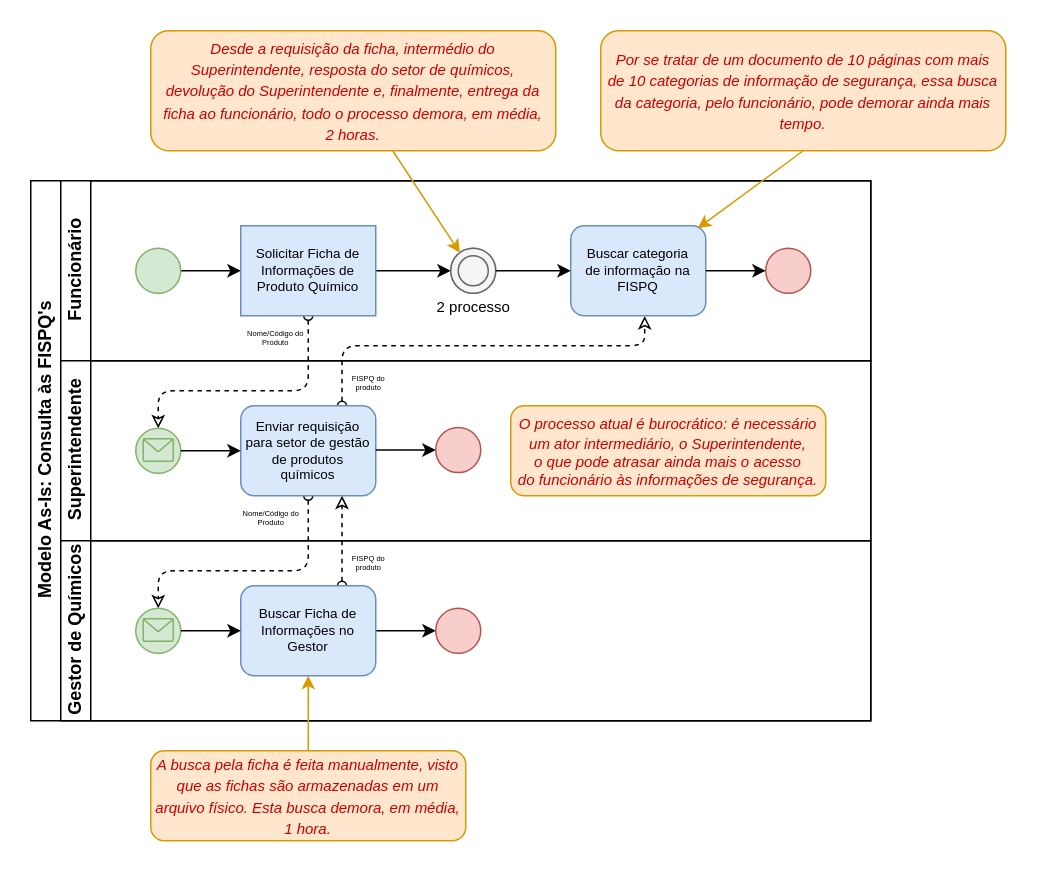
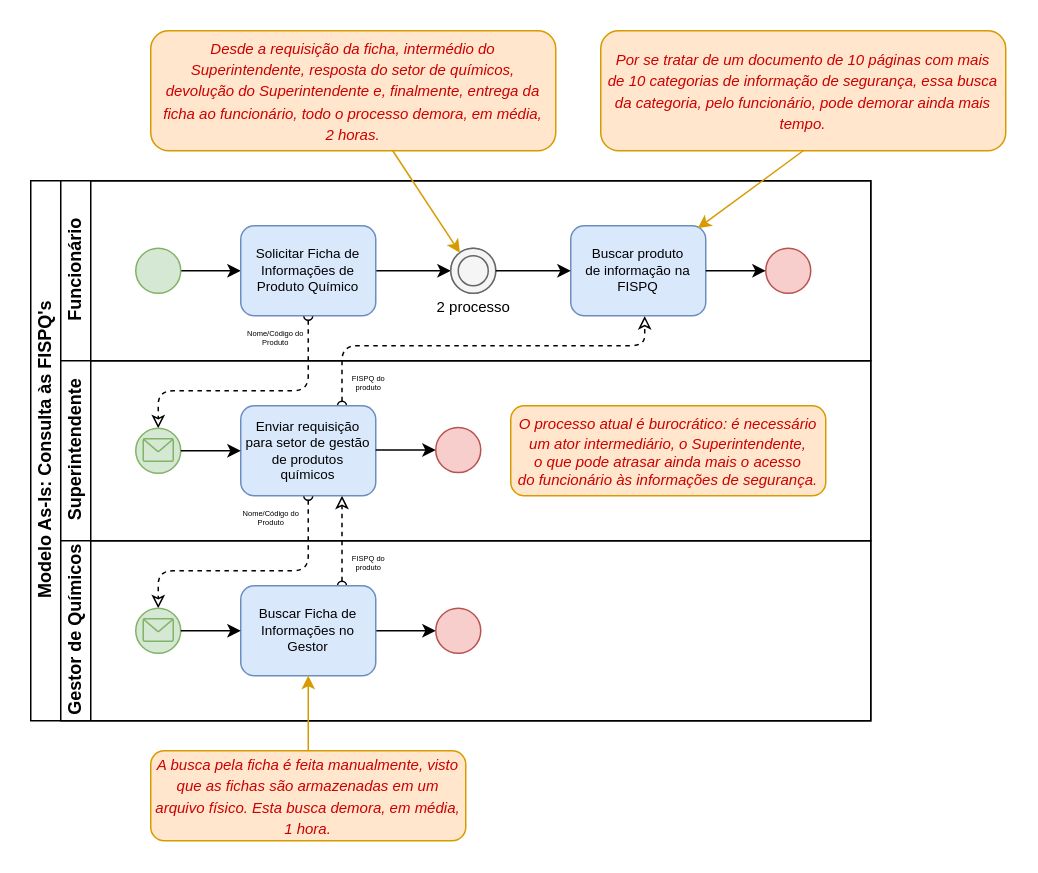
node "Solicitar Ficha de Informações de Produto Químico": shape rectangle -> rounded rectangle
node "Buscar categoria de informação na FISPQ": label "Buscar categoria de informação na FISPQ" -> "Buscar produto de informação na FISPQ"
